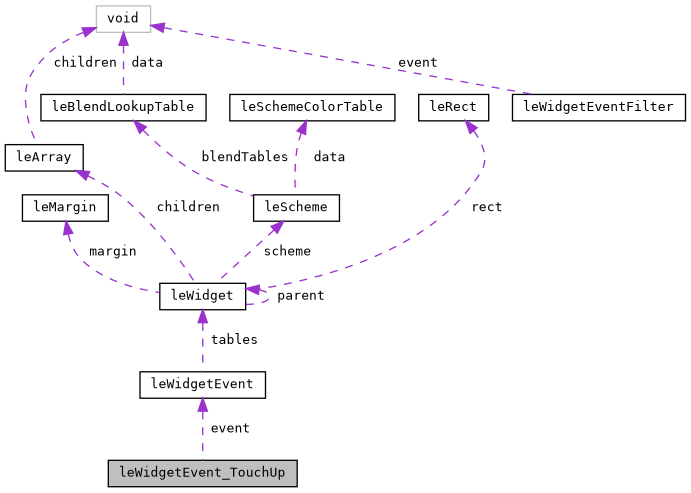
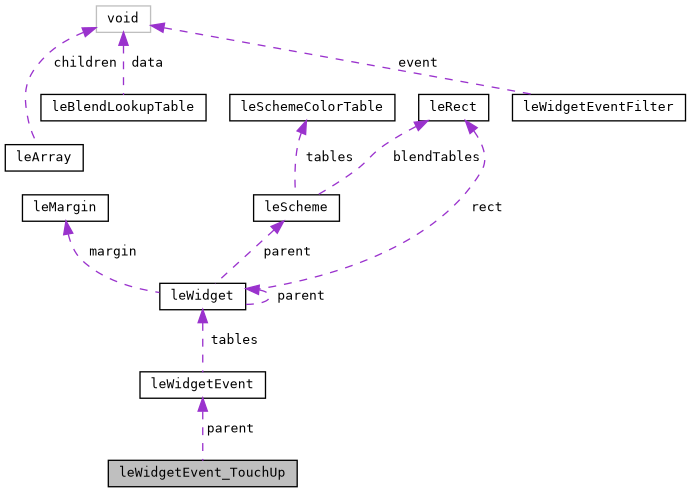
edge "leScheme" -> "leSchemeColorTable": label " data" -> " tables"
edge "leScheme" -> "leBlendLookupTable": now "leScheme" -> "leRect"
edge "leWidget" -> "leArray": removed, label "children"
edge "leWidget" -> "leScheme": label " scheme" -> " parent"
edge "leWidgetEvent_TouchUp" -> "leWidgetEvent": label " event" -> " parent"
